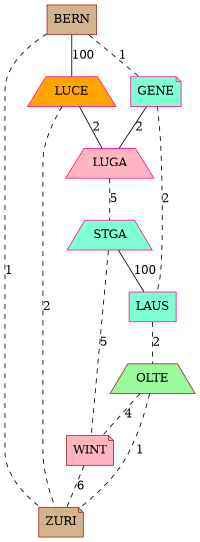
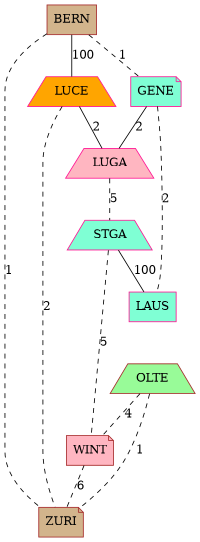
edge "LAUS" -- "OLTE": removed, label "2"
